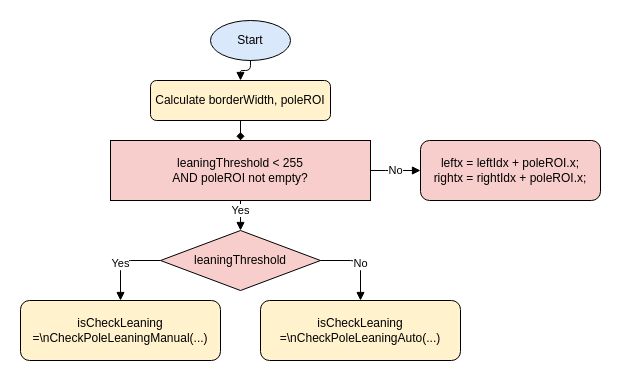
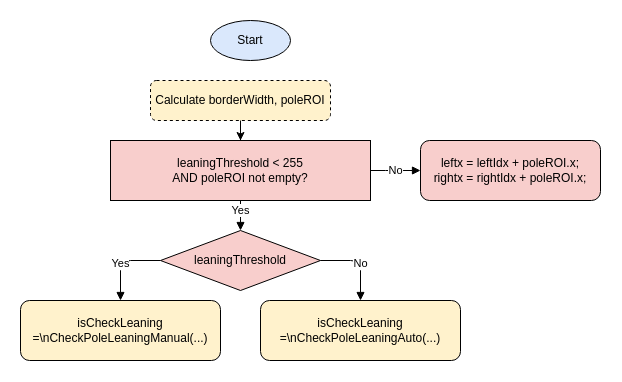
edge "Start" -> "Calculate borderWidth, poleROI": removed
node "Calculate borderWidth, poleROI": style solid -> dashed
edge "Calculate borderWidth, poleROI" -> "leaningThreshold < 255 AND poleROI not empty?": arrowhead diamond -> classic
